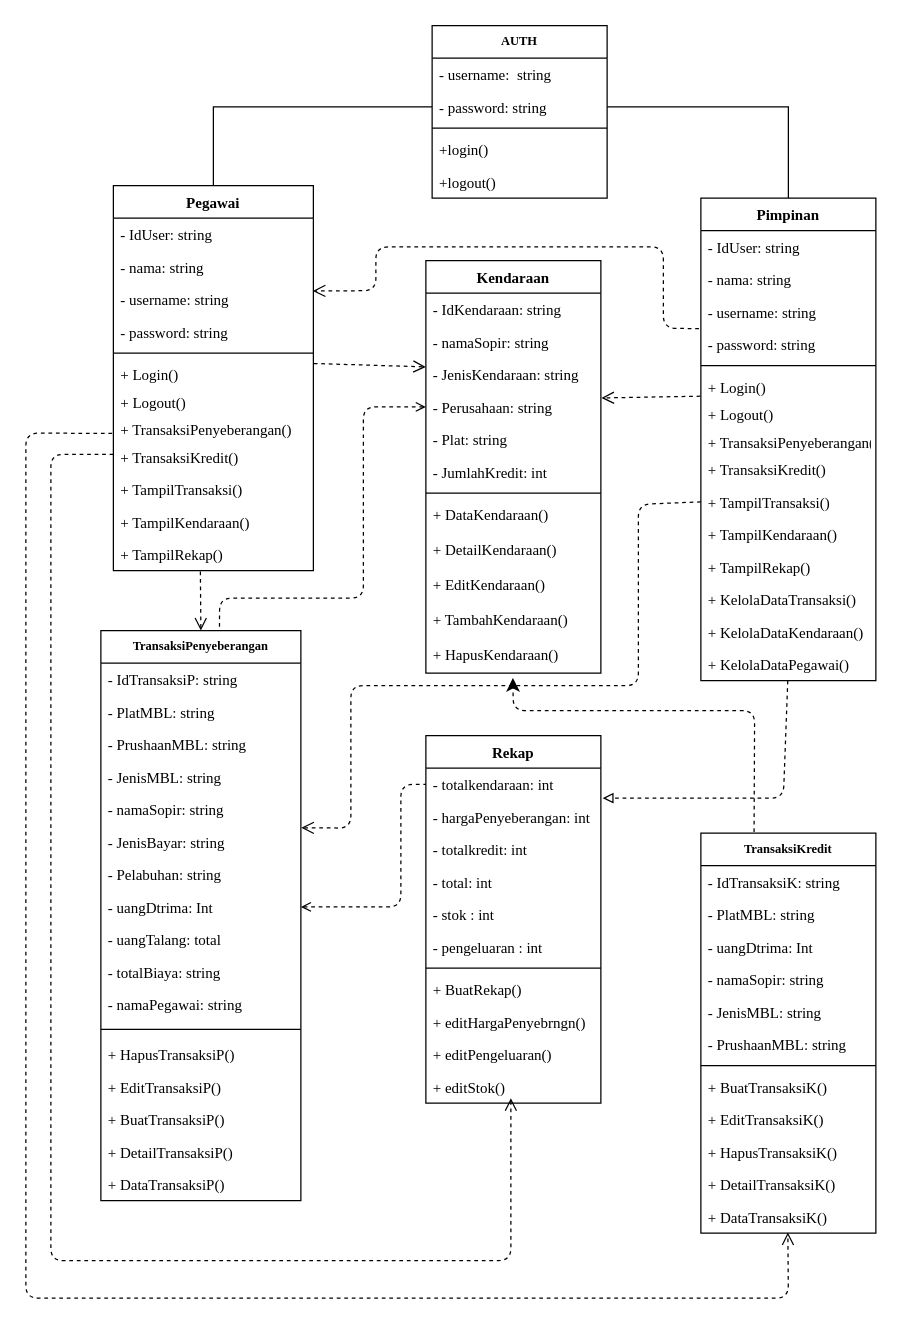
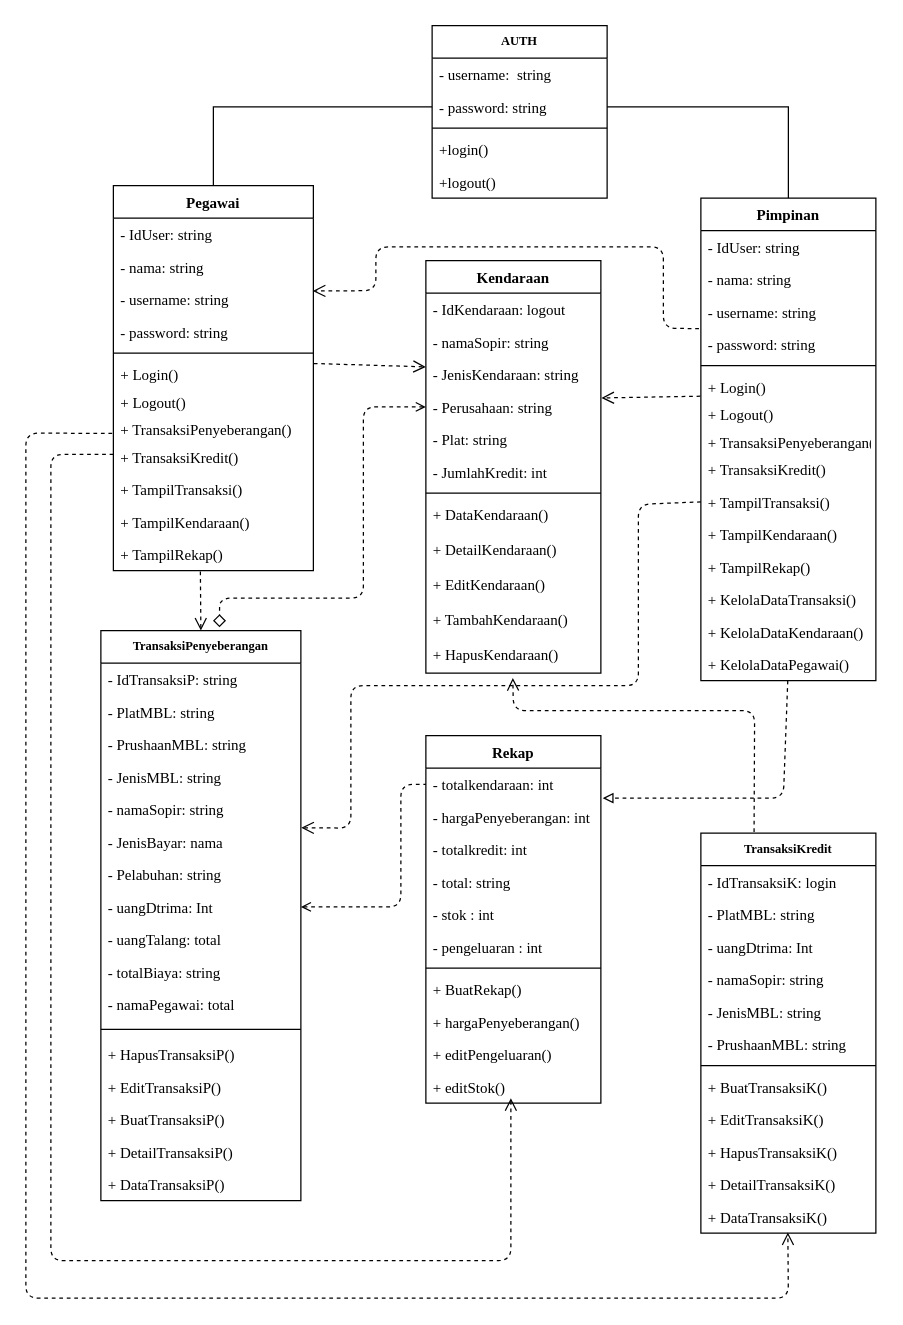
node "- IdKendaraan: string": label "- IdKendaraan: string" -> "- IdKendaraan: logout"
edge "TransaksiPenyeberangan" -> "- Perusahaan: string": arrowhead none -> diamond
edge "TransaksiKredit" -> "+ HapusKendaraan()": arrowhead classic -> open
node "- JenisBayar: string": label "- JenisBayar: string" -> "- JenisBayar: nama"
node "- total: int": label "- total: int" -> "- total: string"
node "- IdTransaksiK: string": label "- IdTransaksiK: string" -> "- IdTransaksiK: login"
node "- namaPegawai: string": label "- namaPegawai: string" -> "- namaPegawai: total"
node "+ editHargaPenyebrngn()": label "+ editHargaPenyebrngn()" -> "+ hargaPenyeberangan()"
